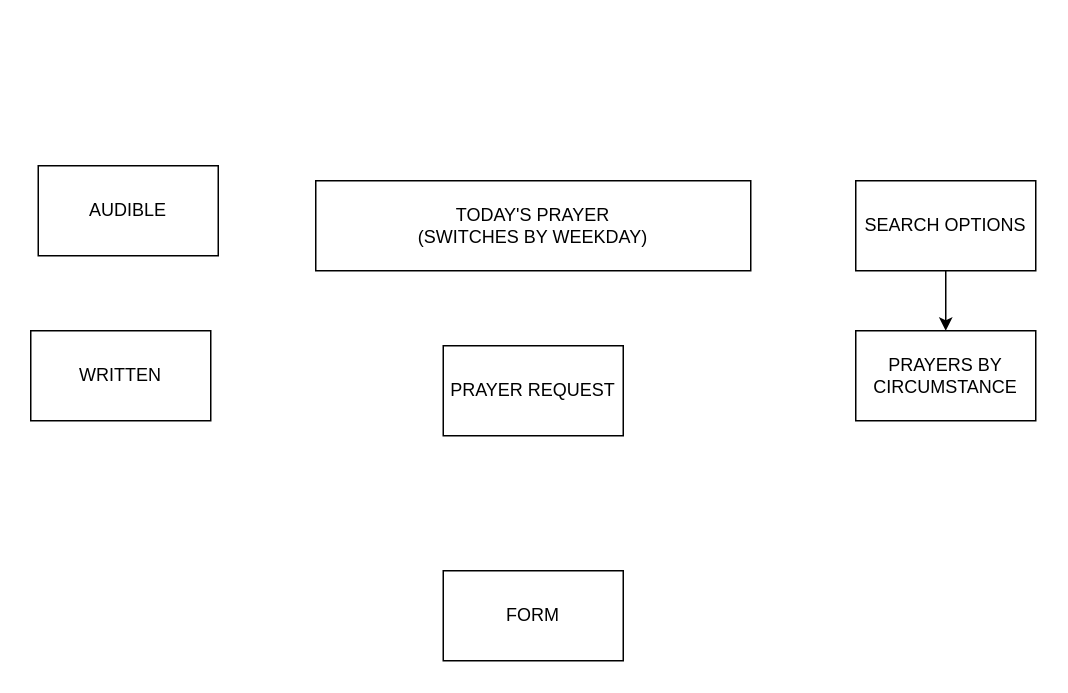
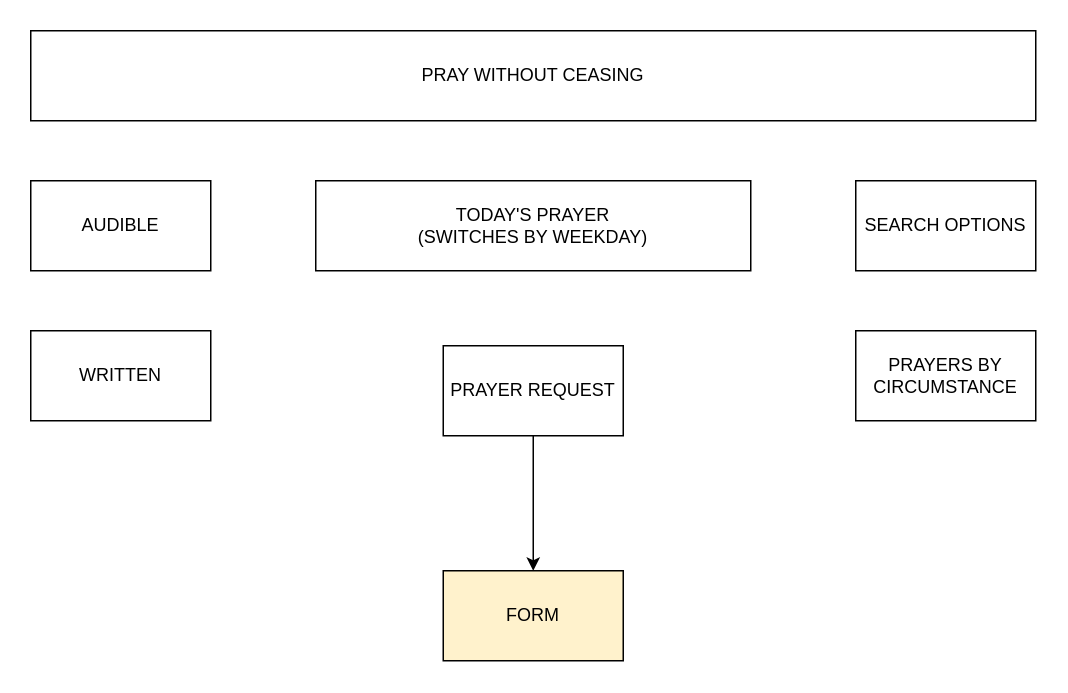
node "PRAY WITHOUT CEASING": added
node "AUDIBLE": moved (128, 211) -> (121, 226)
edge "SEARCH OPTIONS" -> "PRAYERS BY CIRCUMSTANCE": removed
edge "PRAYER REQUEST" -> "FORM": added
node "FORM": fillcolor #ffffff -> #fff2cc
